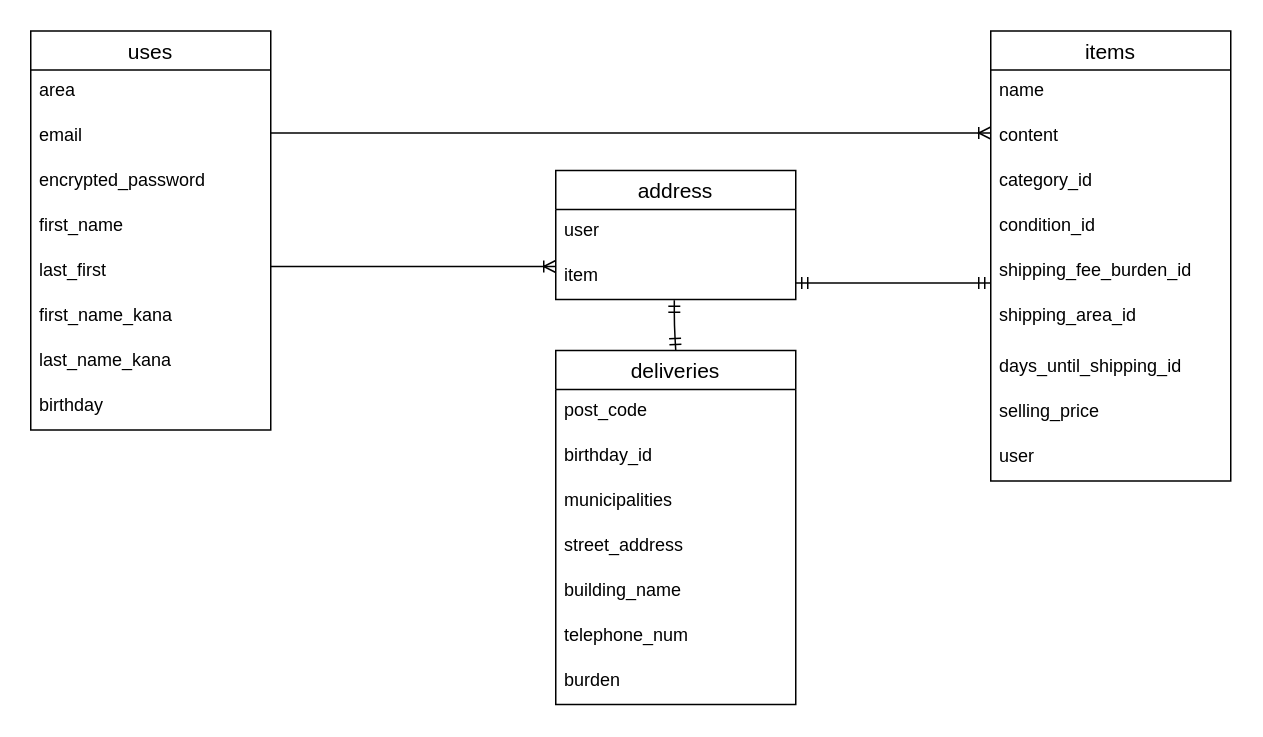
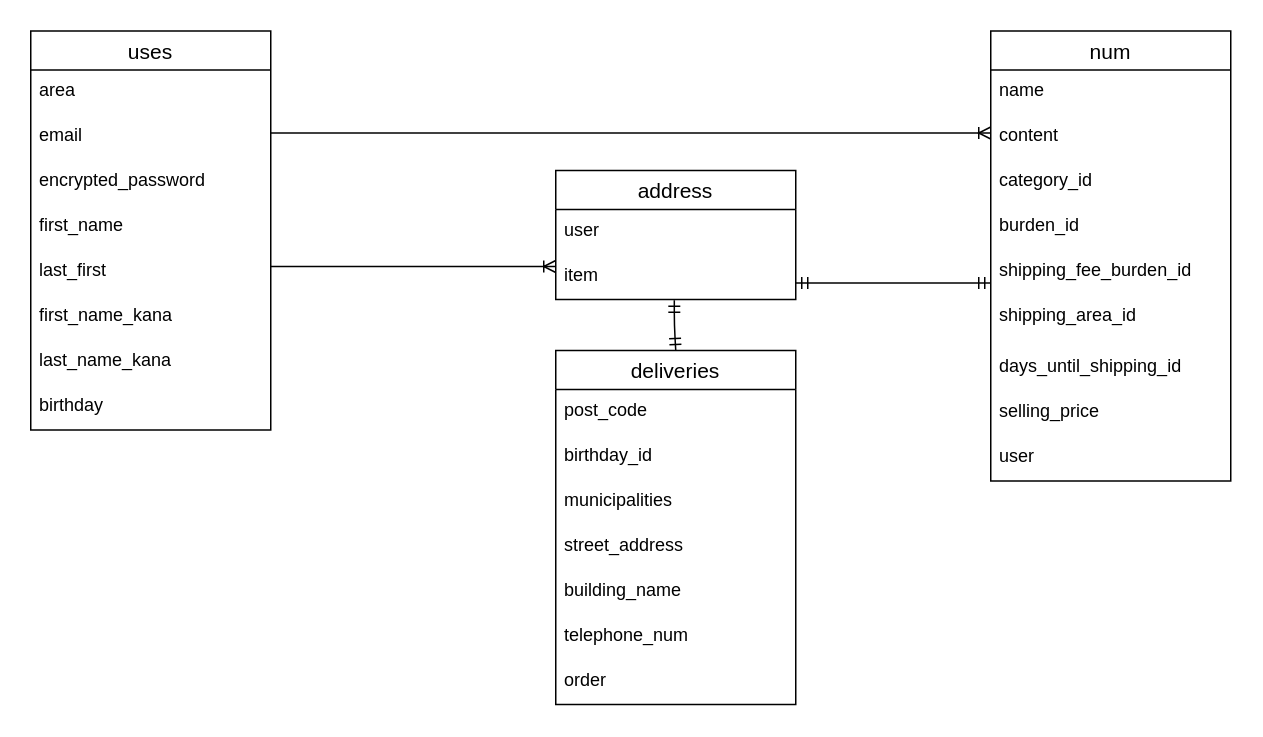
node "items": label "items" -> "num"
node "condition_id": label "condition_id" -> "burden_id"
node "burden": label "burden" -> "order"
